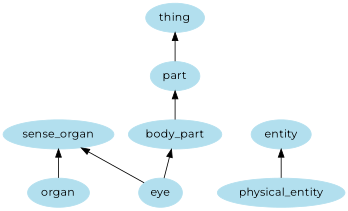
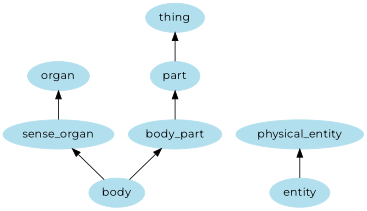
edge "organ" -> "sense_organ": reversed
edge "physical_entity" -> "entity": reversed
node "eye": label "eye" -> "body"
